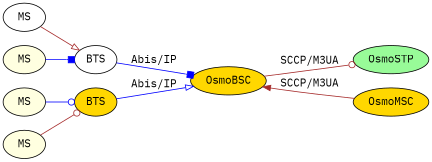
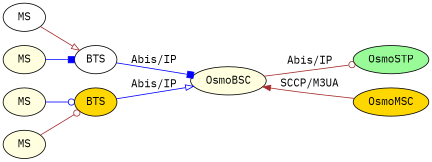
edge "OsmoBSC" -> "OsmoSTP": label "SCCP/M3UA" -> "Abis/IP"
node "OsmoBSC": fillcolor gold -> lightyellow
